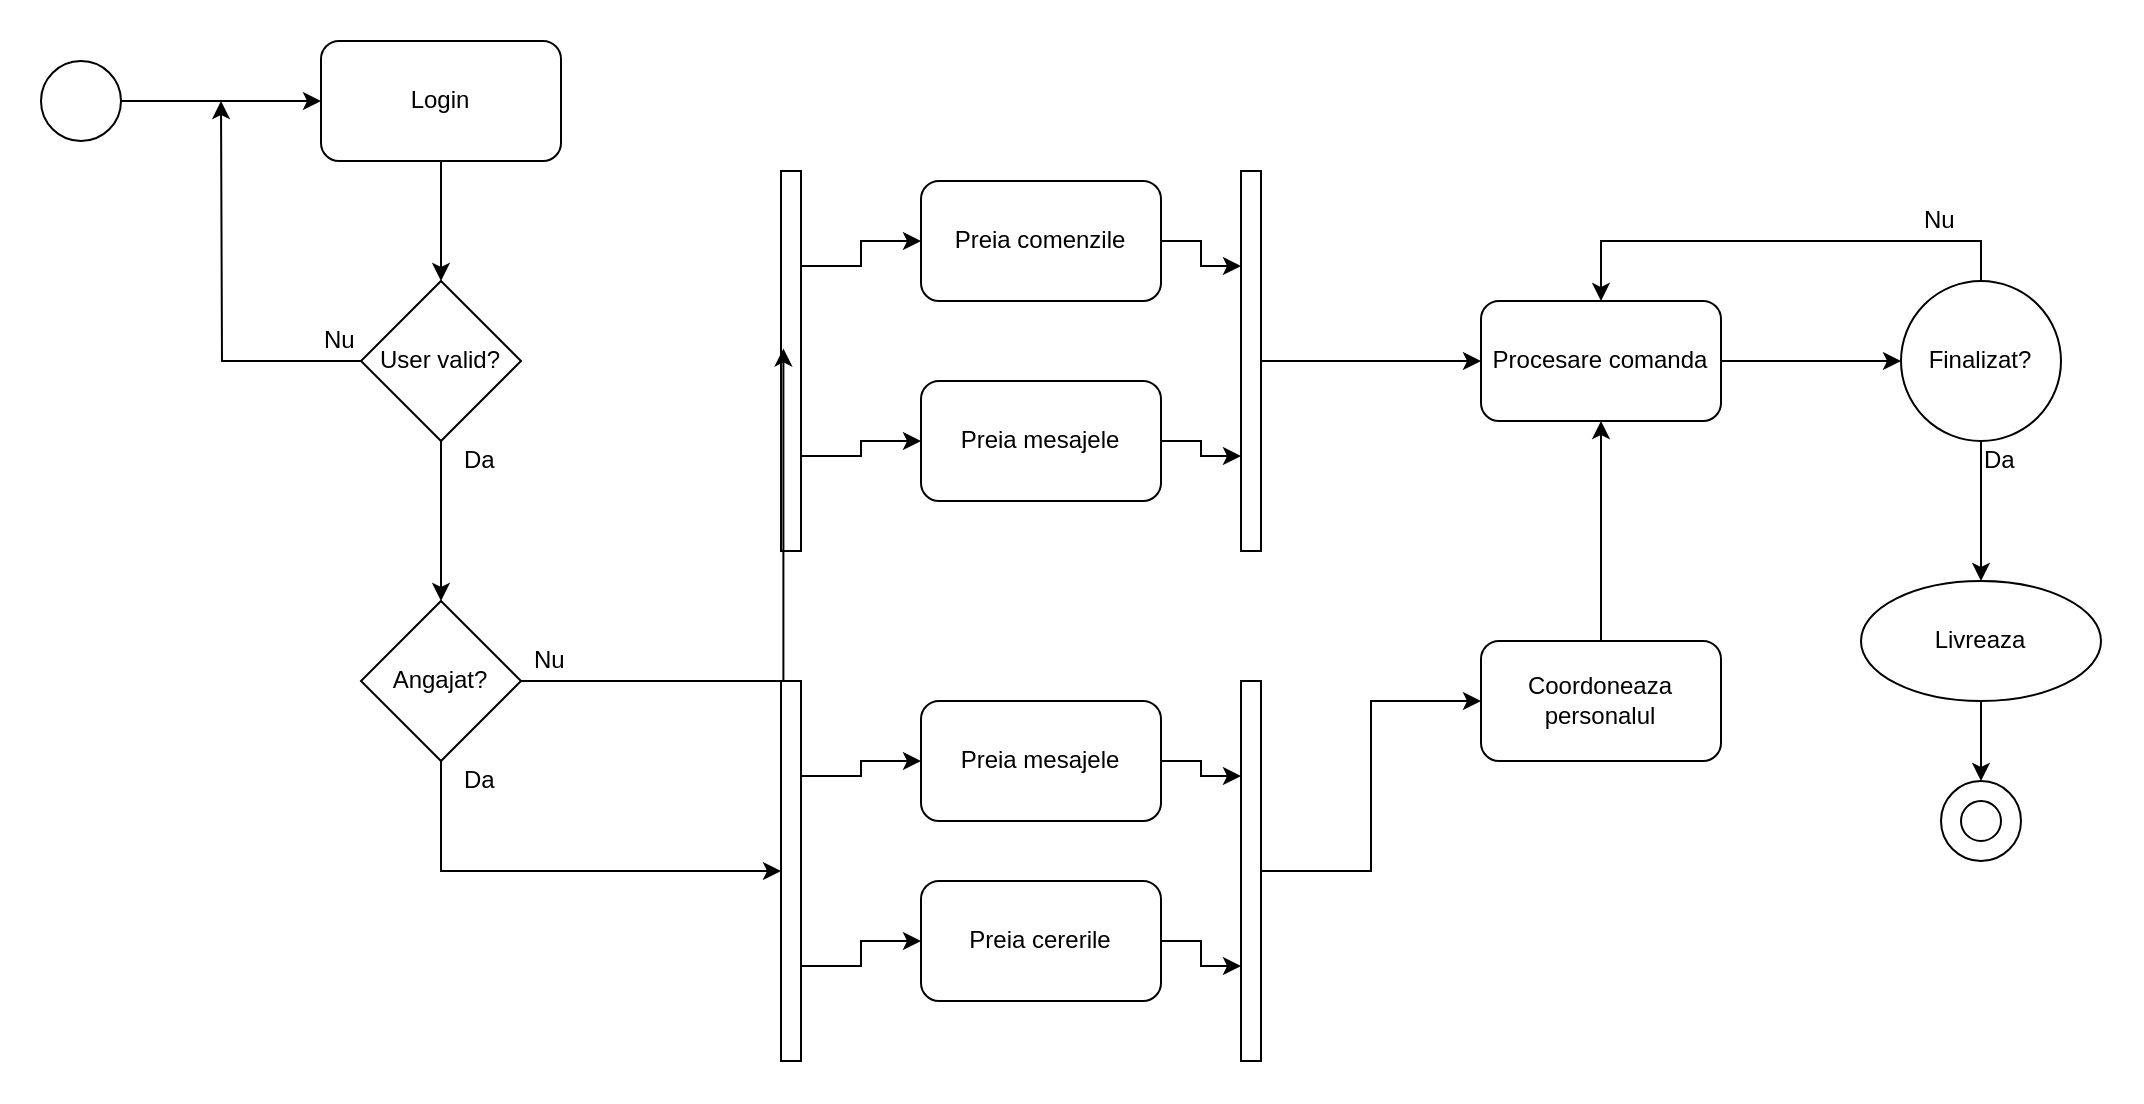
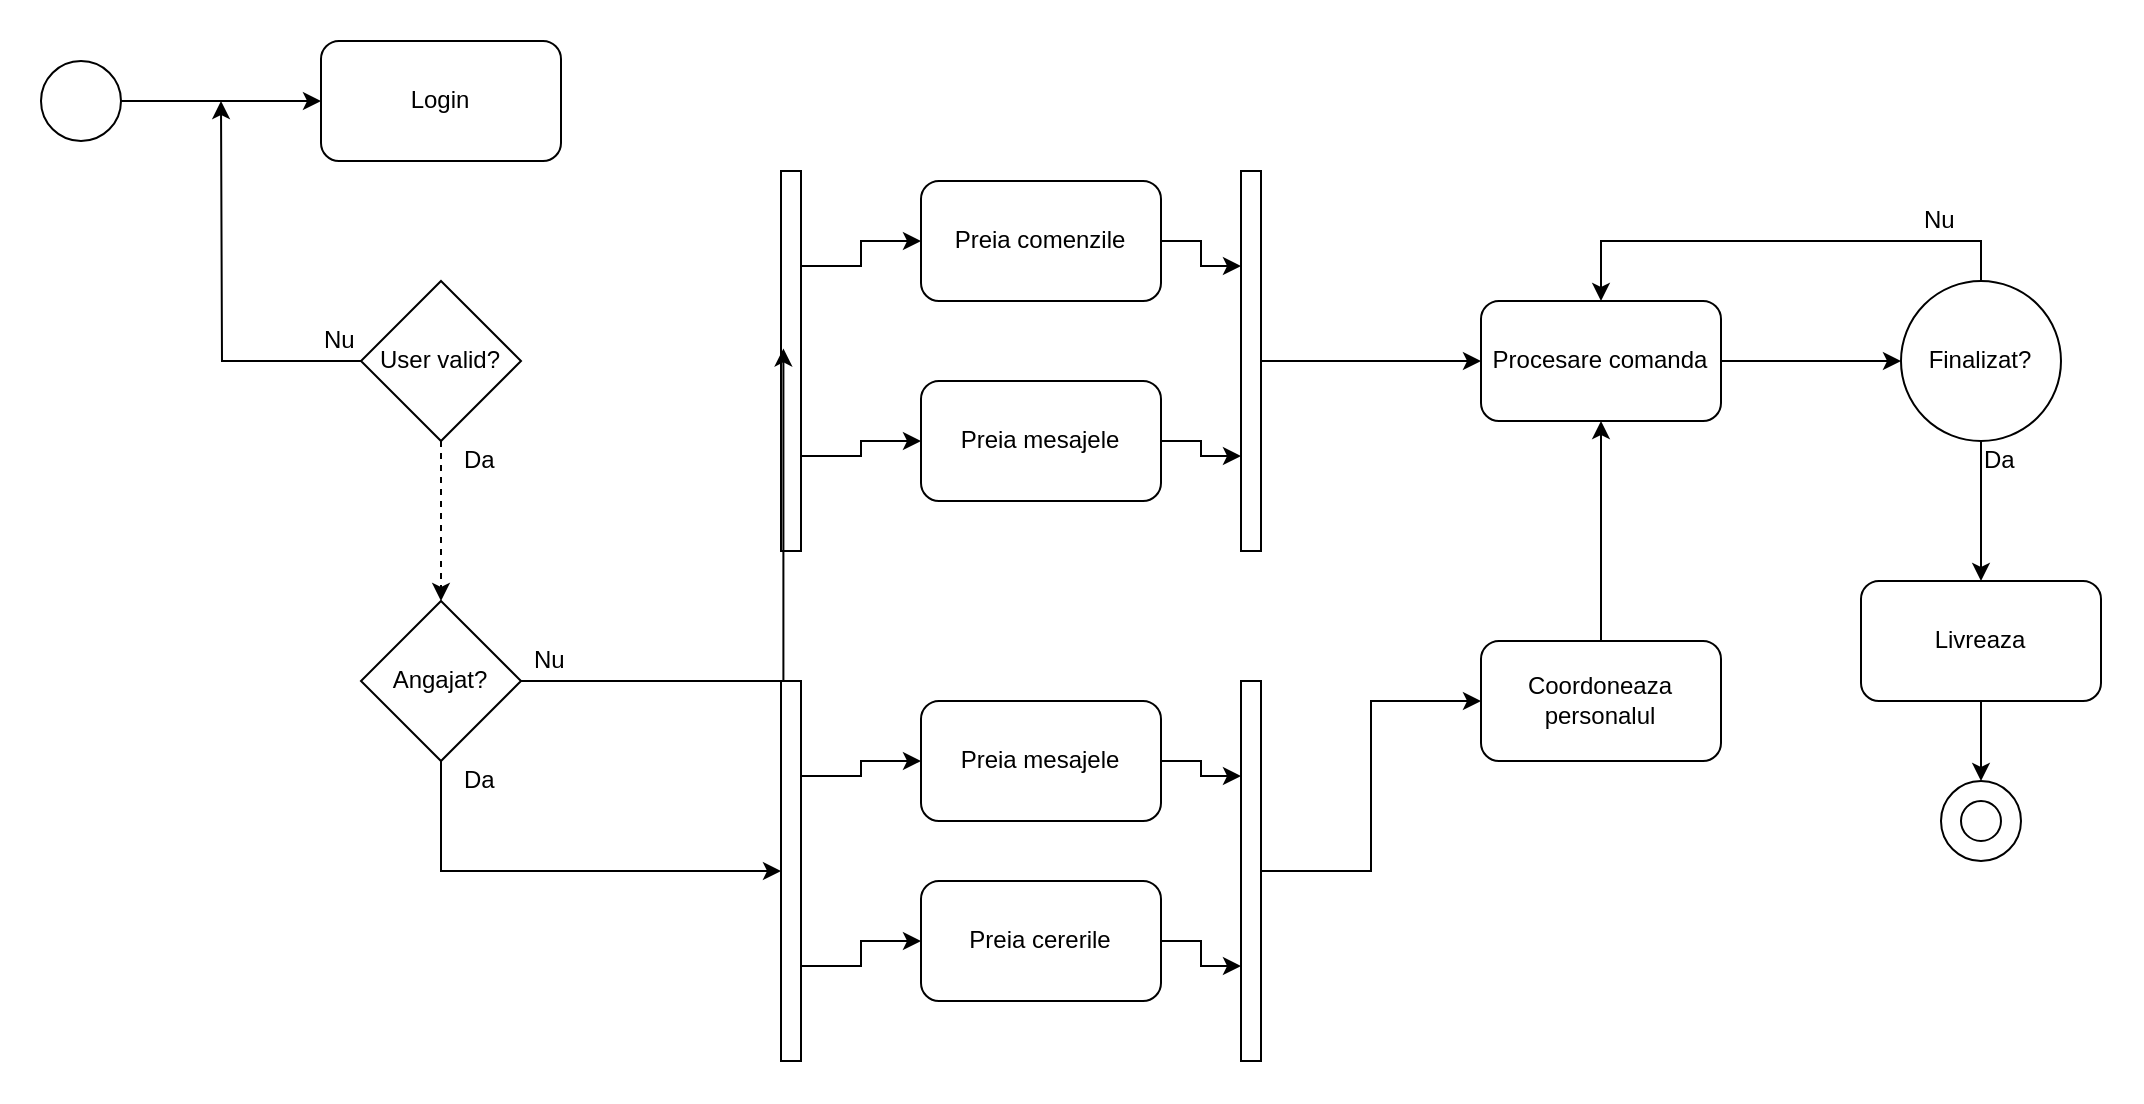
edge "Login" -> "User valid?": removed
edge "User valid?" -> "Angajat?": style solid -> dashed
node "Livreaza": shape ellipse -> rounded rectangle
